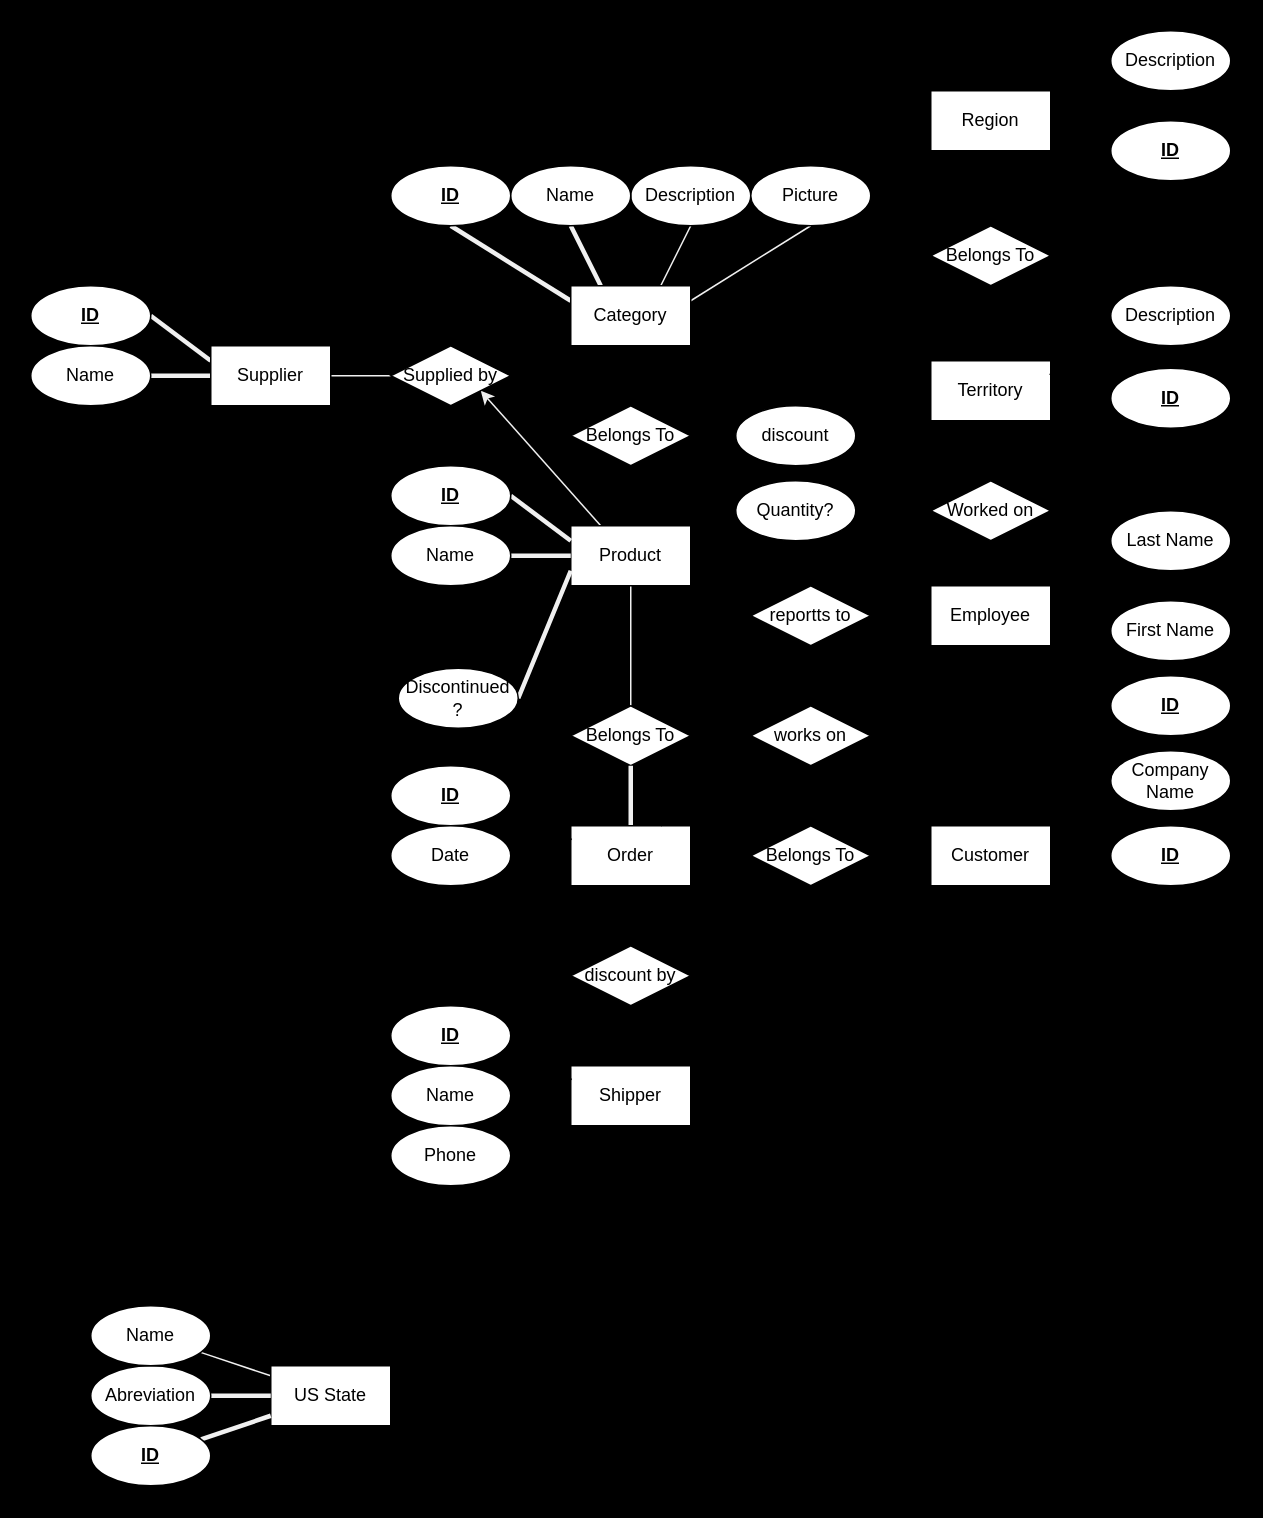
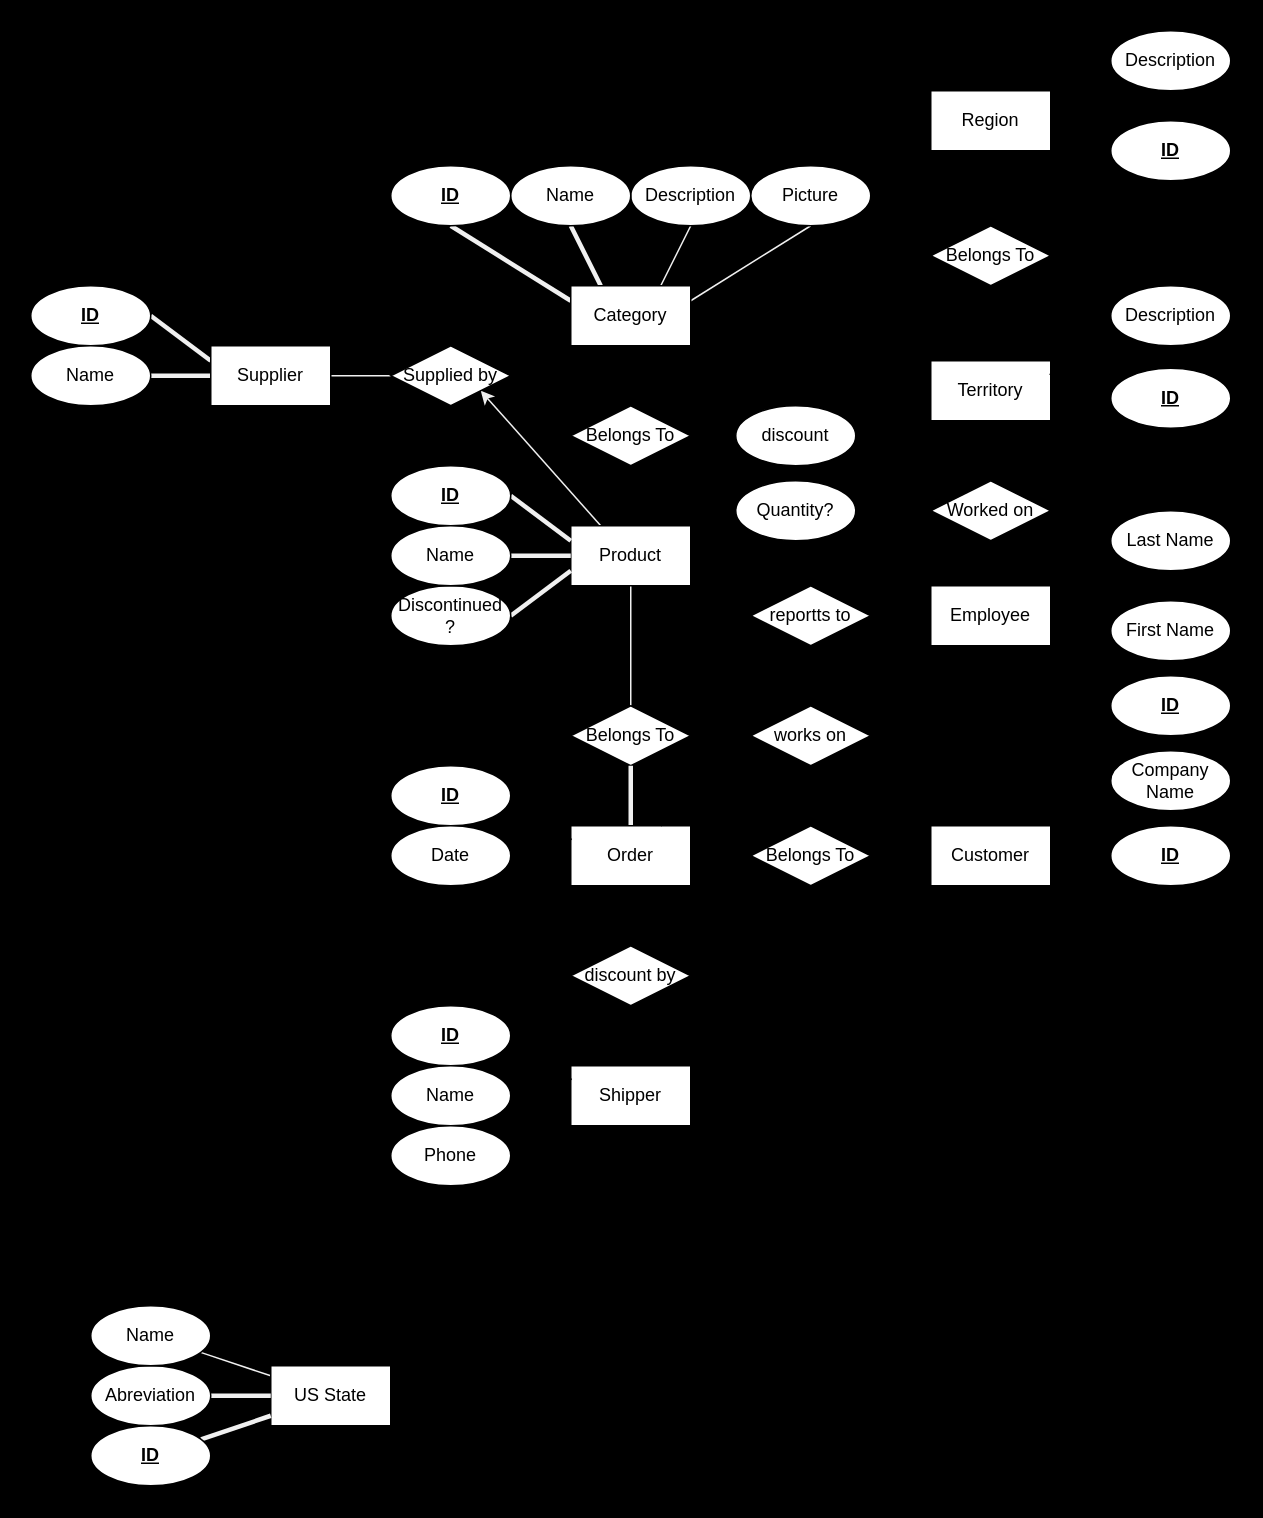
node "Discontinued ?": moved (458, 698) -> (451, 616)
